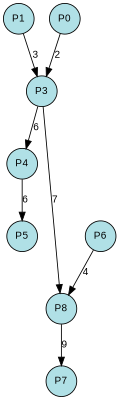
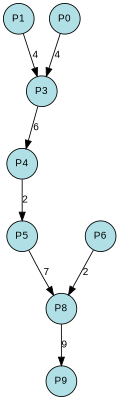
edge "P1" -> "P3": label "3" -> "4"
edge "P0" -> "P3": label "2" -> "4"
edge "P3" -> "P8": now "P5" -> "P8"
edge "P4" -> "P5": label "6" -> "2"
edge "P6" -> "P8": label "4" -> "2"
node "P7": label "P7" -> "P9"
